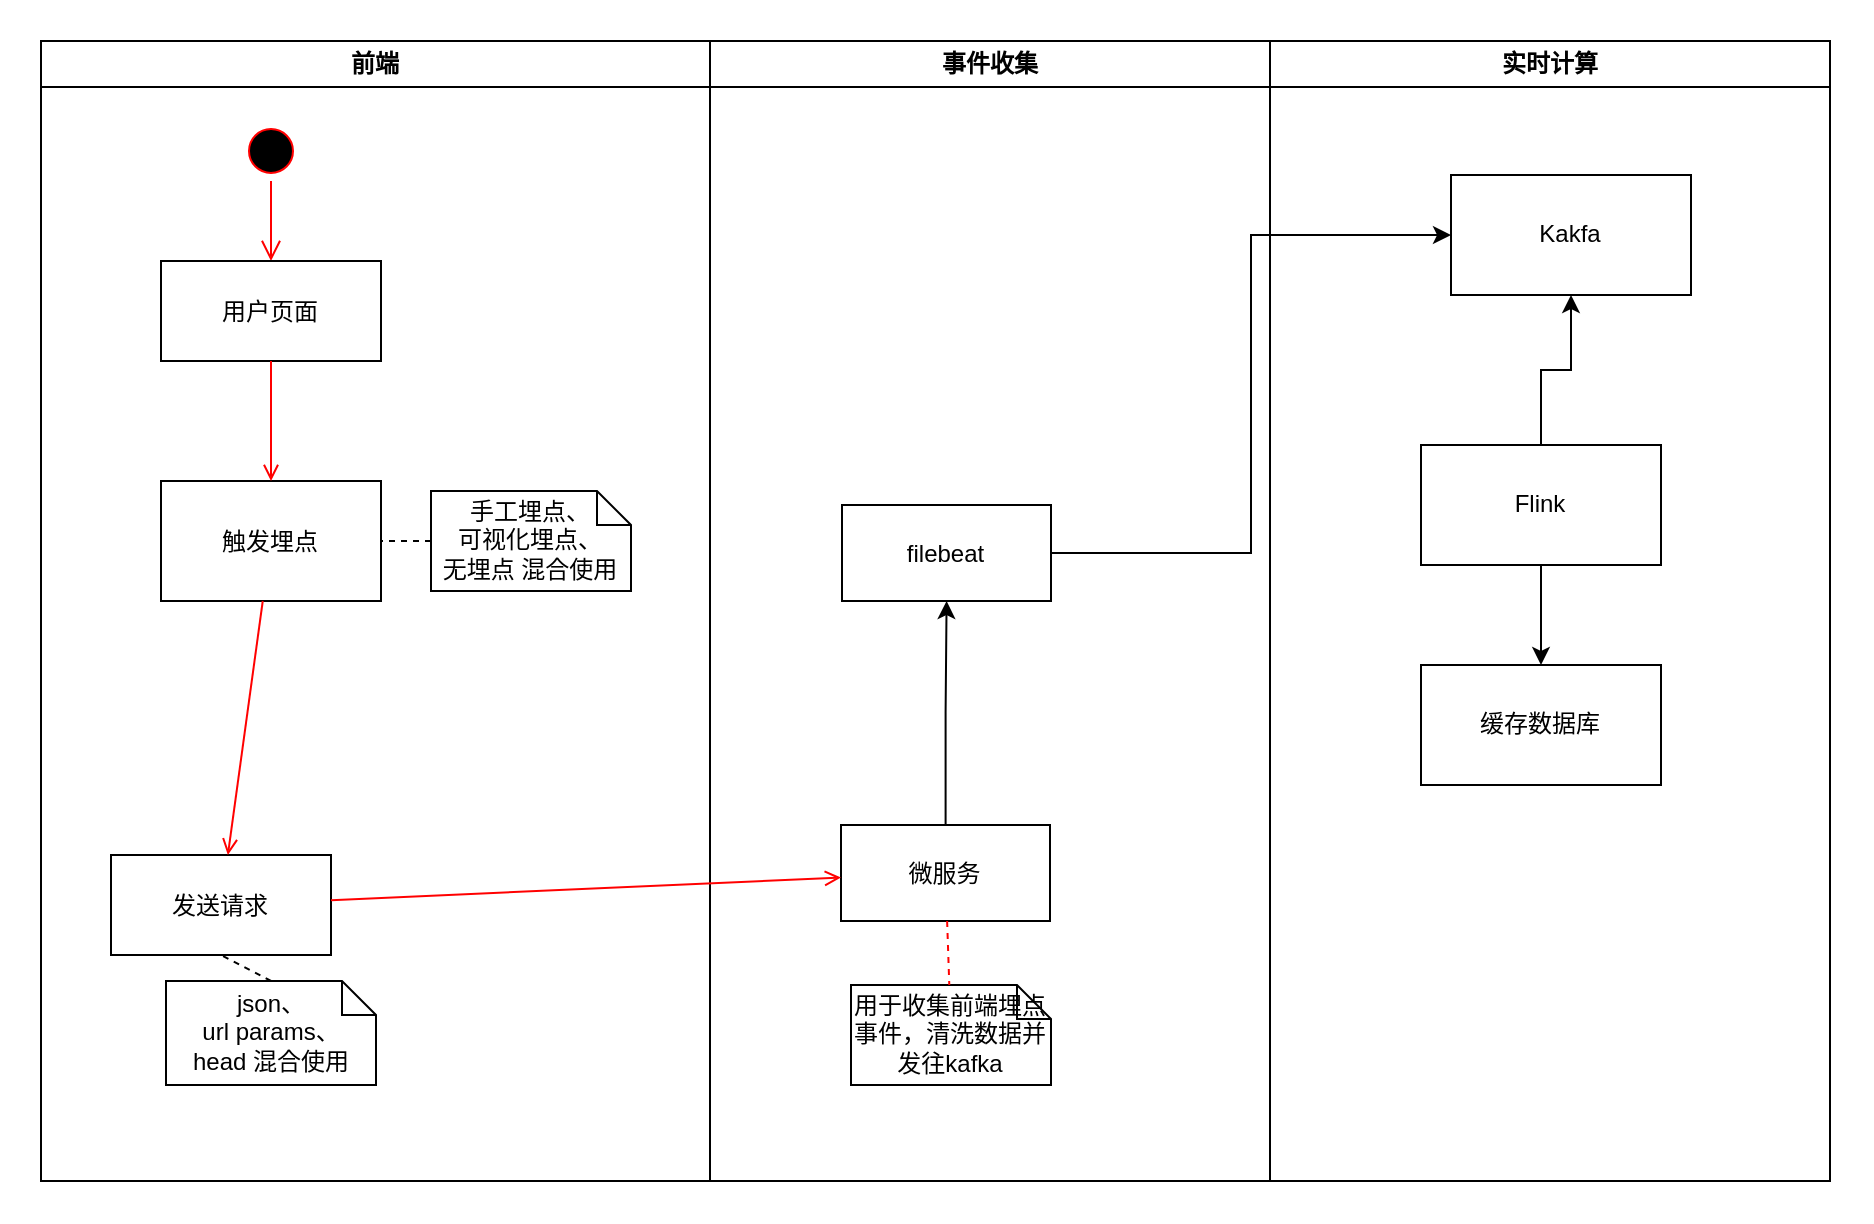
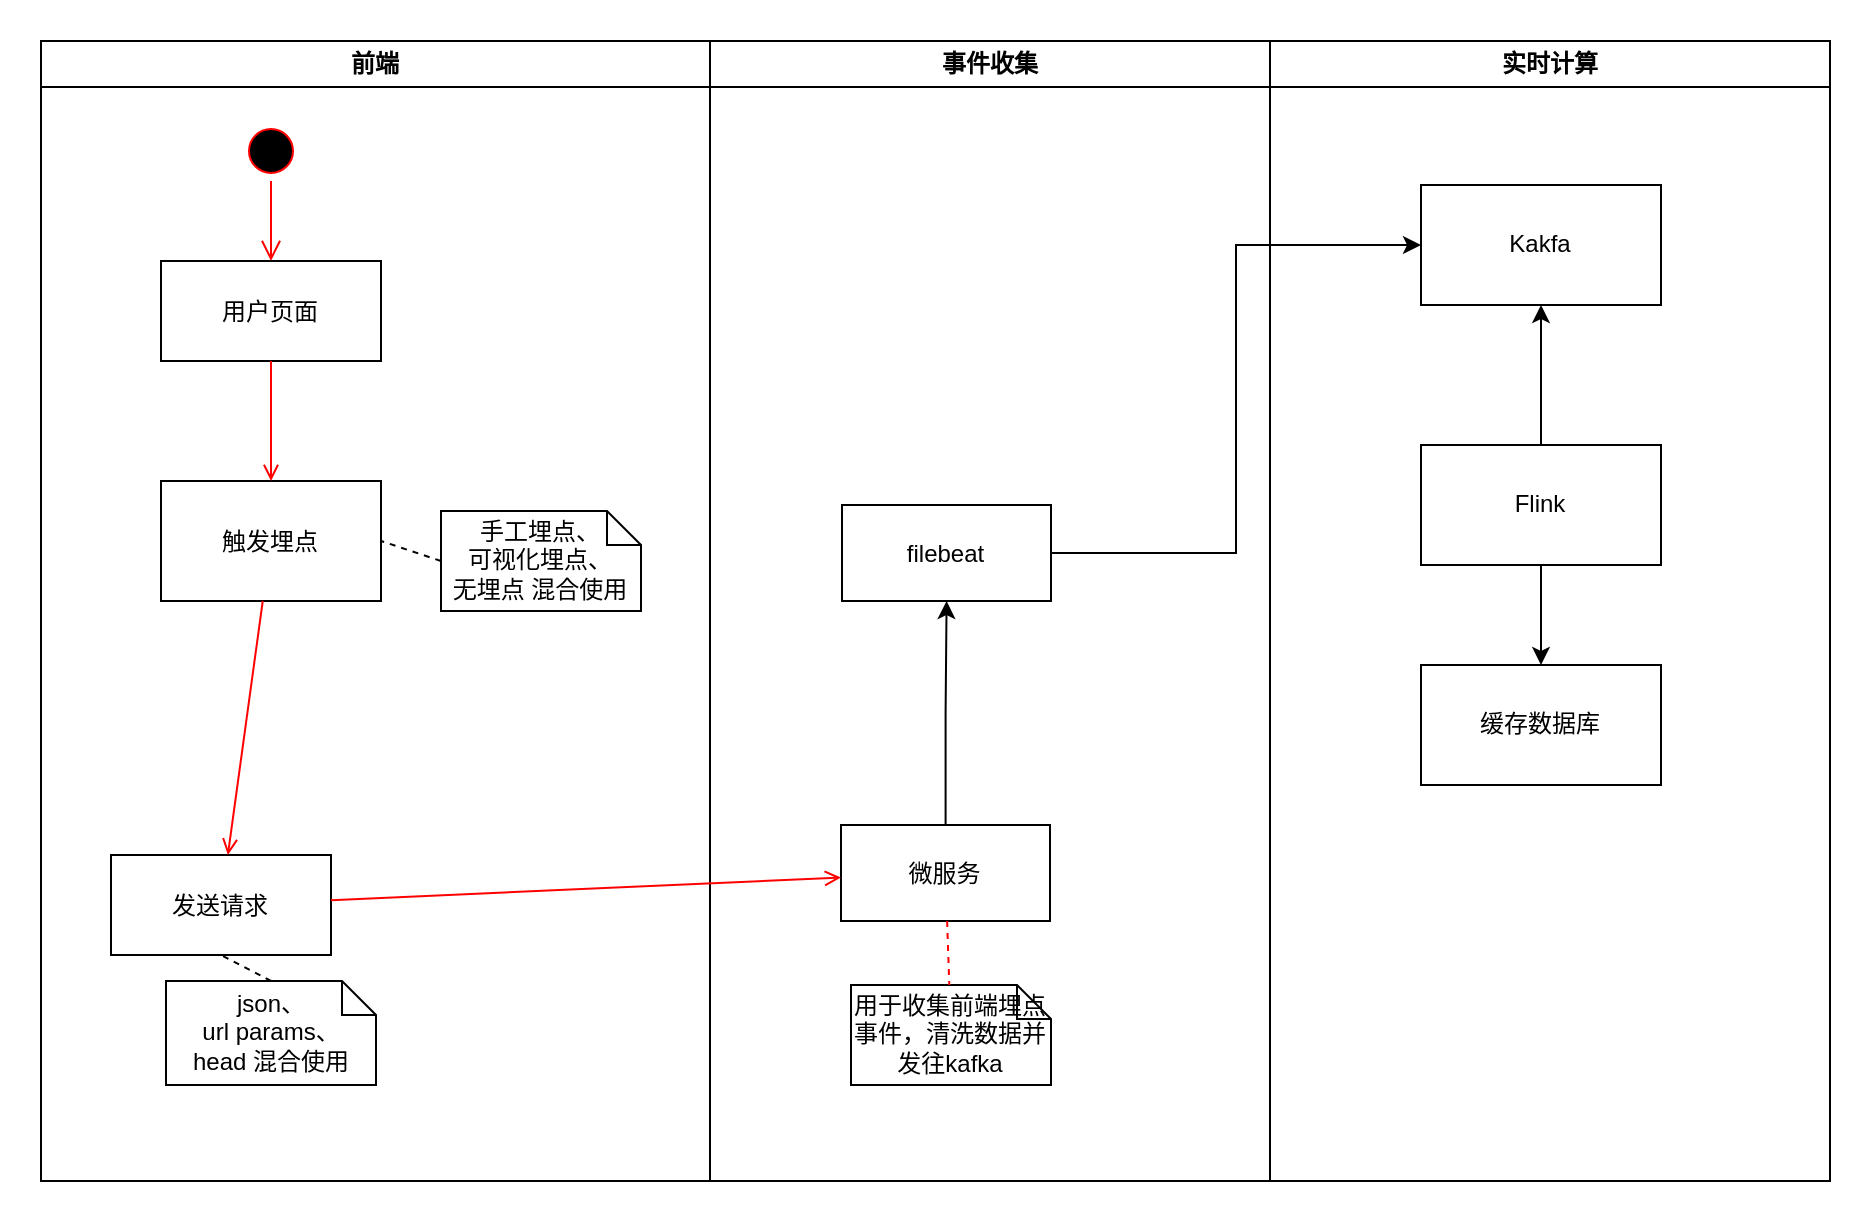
node "Kakfa": moved (1571, 235) -> (1541, 245)
node "手工埋点、 可视化埋点、 无埋点 混合使用": moved (531, 541) -> (541, 561)
